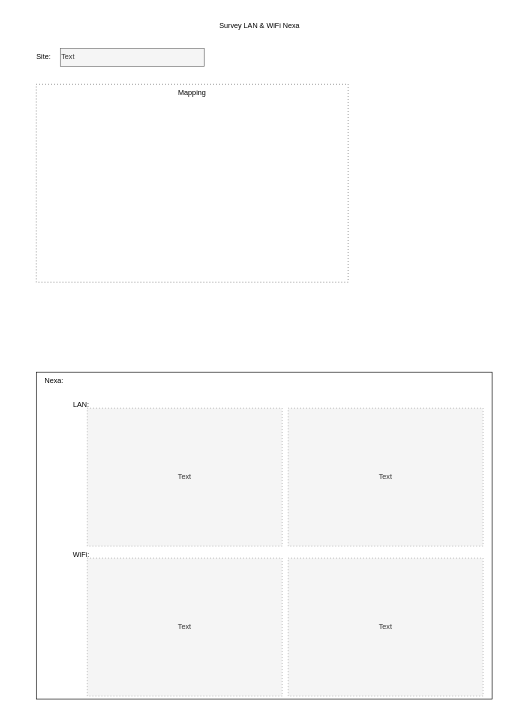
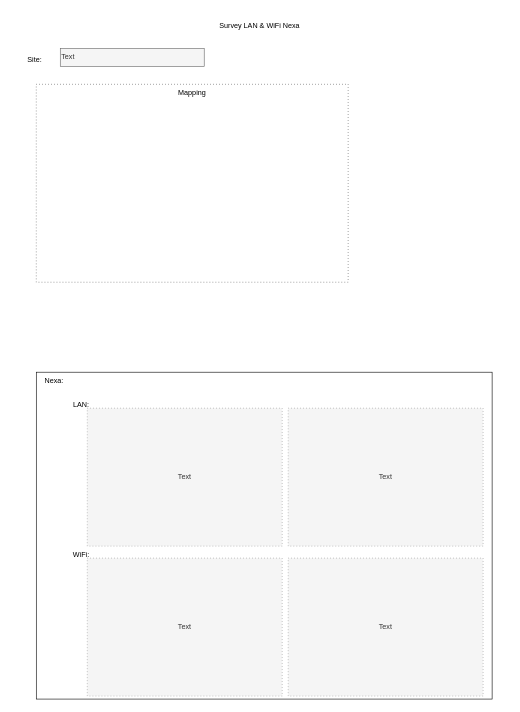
node "Site:": moved (44, 57) -> (35, 60)
